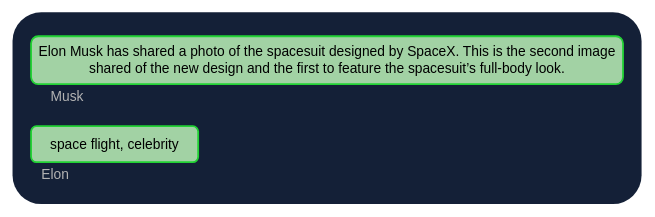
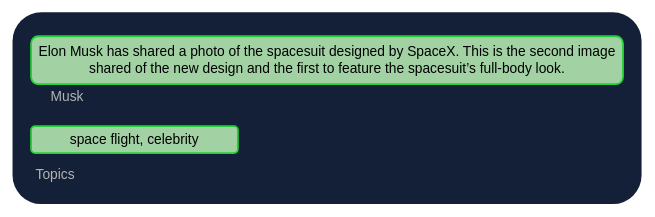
node "space flight, celebrity": size 167x36 -> 207x27
node "Elon": label "Elon" -> "Topics"
